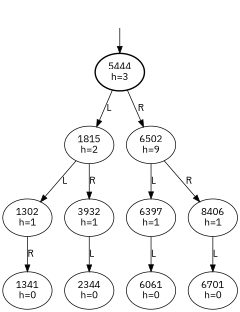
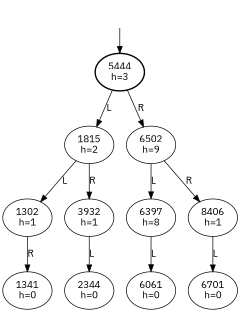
node "6397 h=1": label "6397 h=1" -> "6397 h=8"
